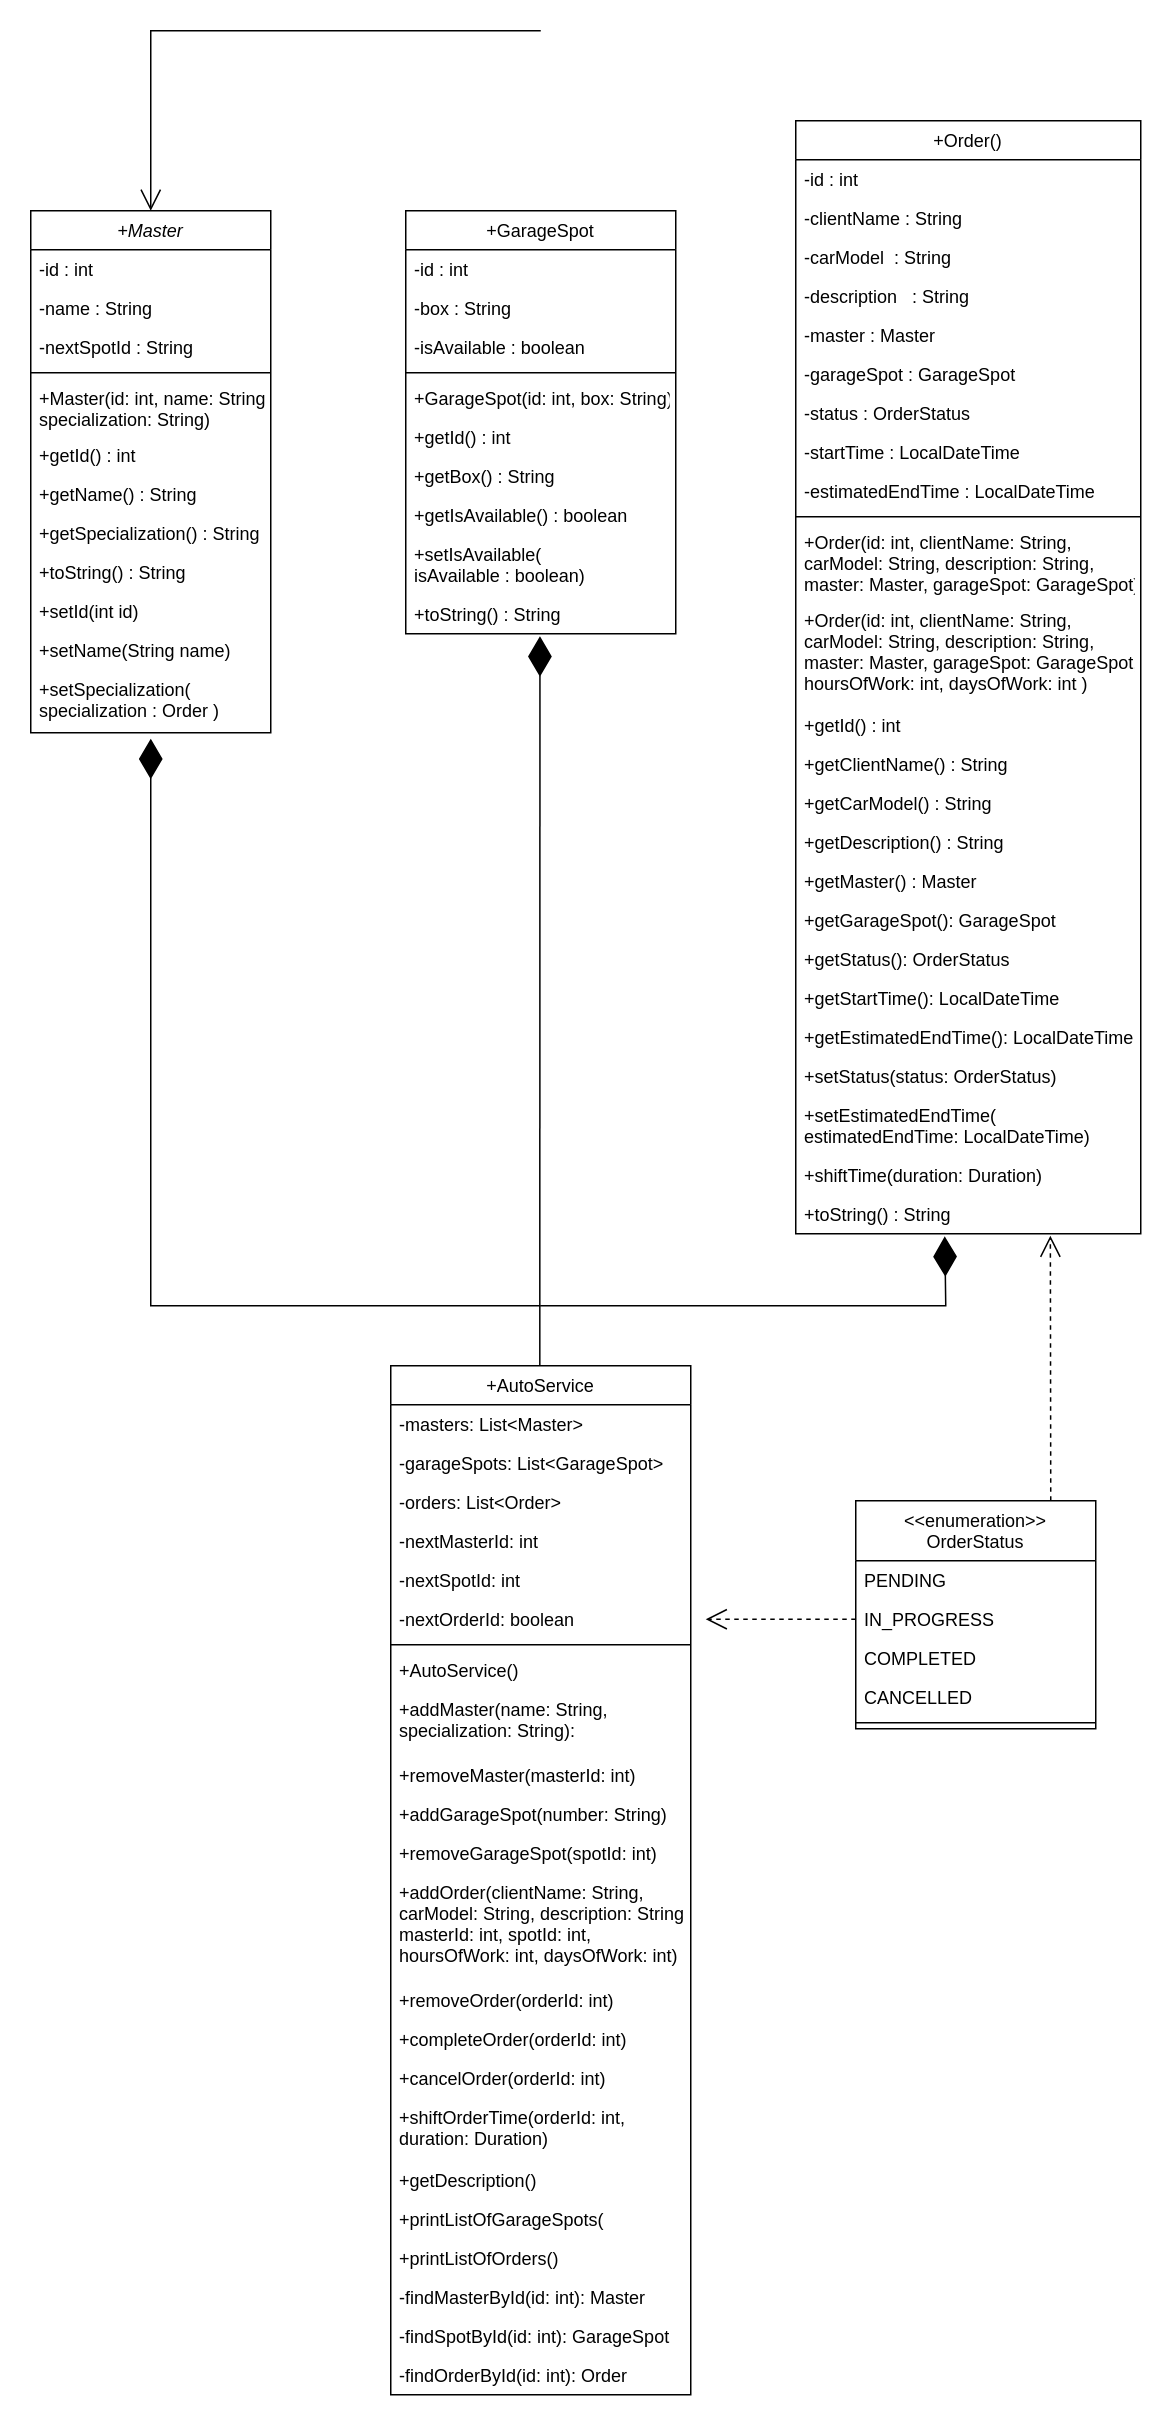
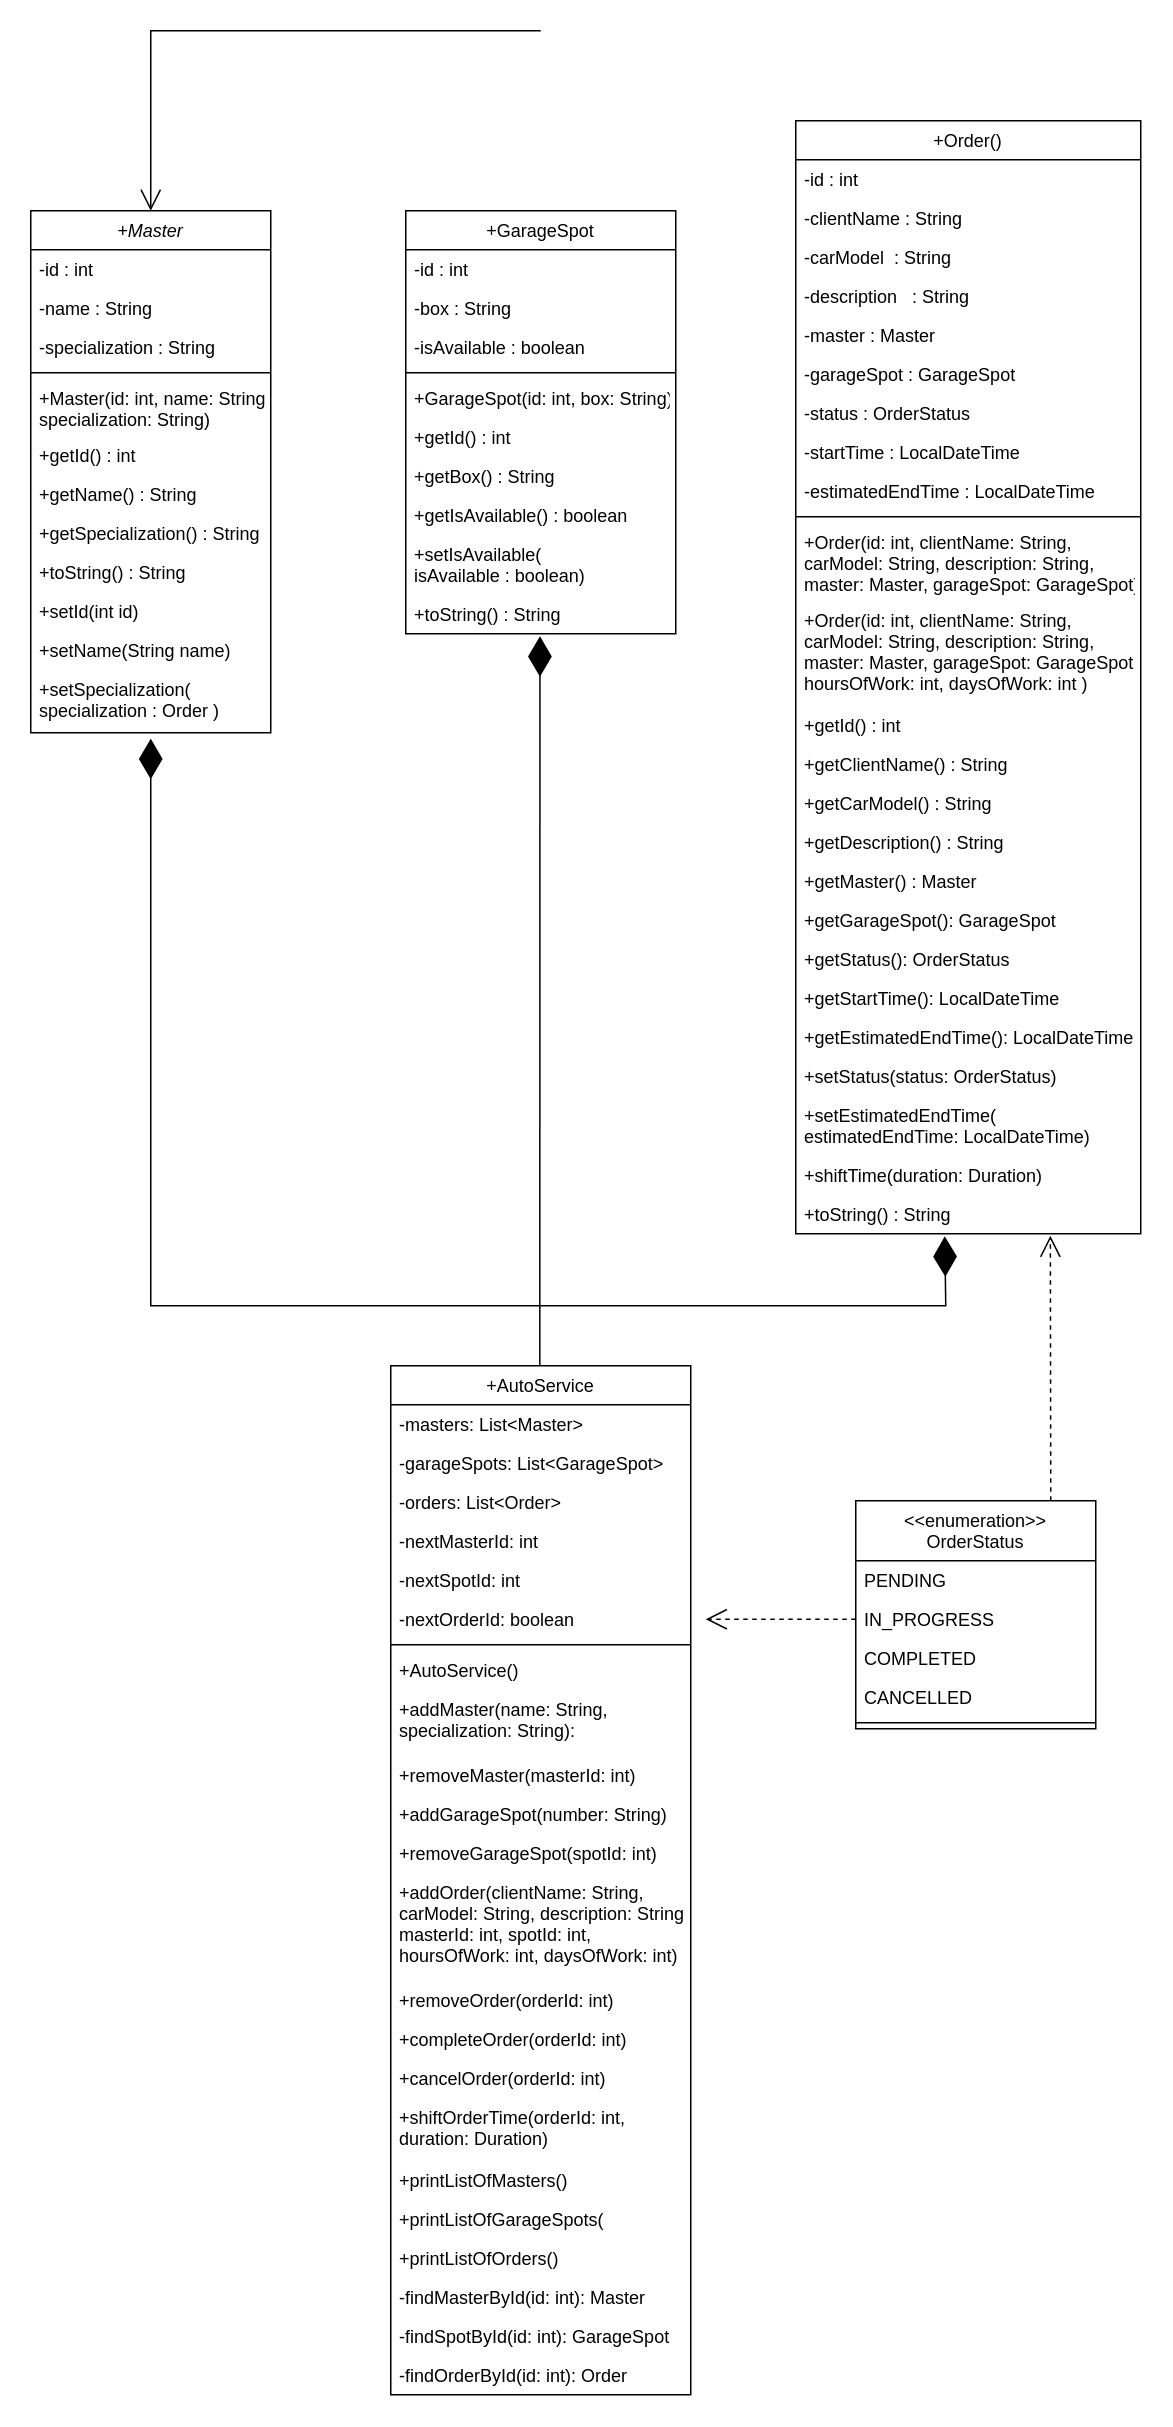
node "-nextSpotId : String": label "-nextSpotId : String" -> "-specialization : String"
node "+getDescription()": label "+getDescription()" -> "+printListOfMasters()"
